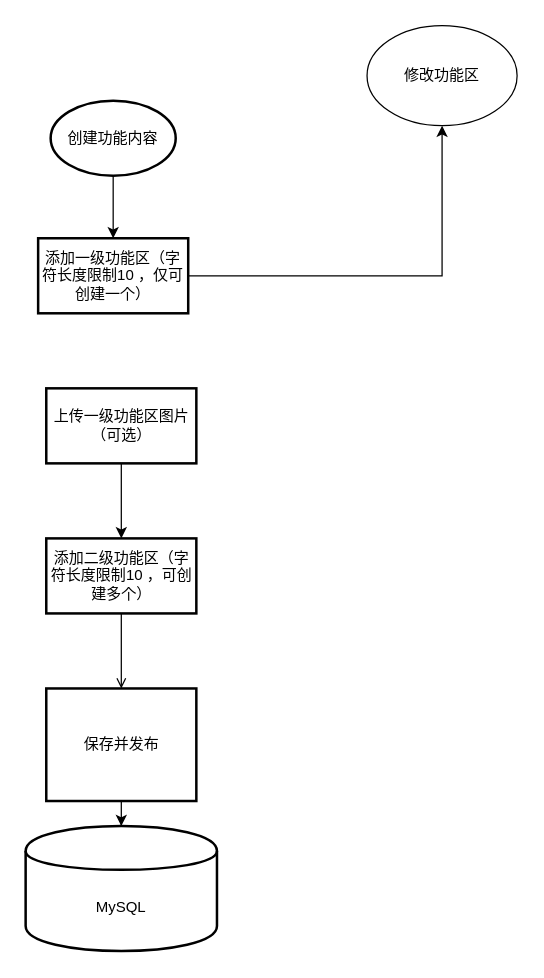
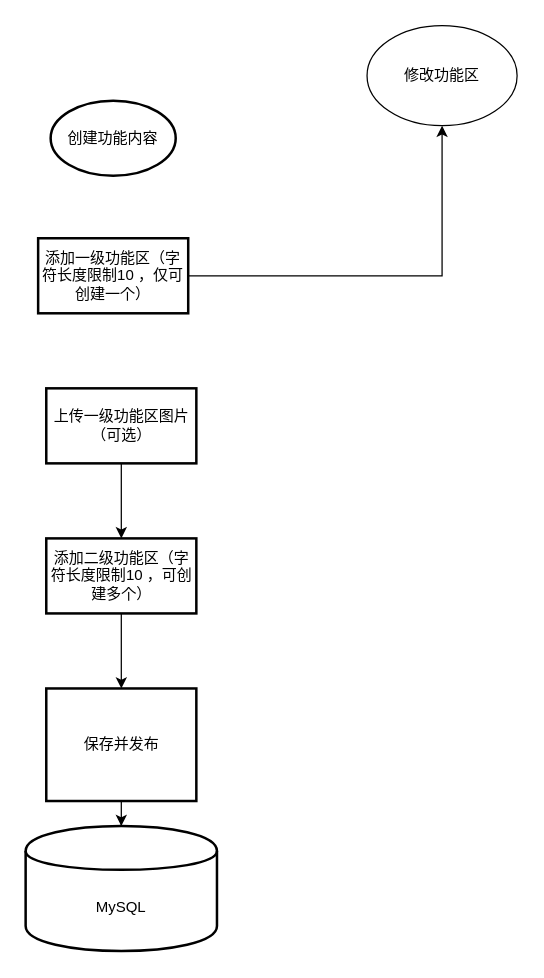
edge "创建功能内容" -> "添加一级功能区（字符长度限制10 ，仅可创建一个）": removed
edge "添加二级功能区（字符长度限制10 ，可创建多个）" -> "保存并发布": arrowhead open -> classic
